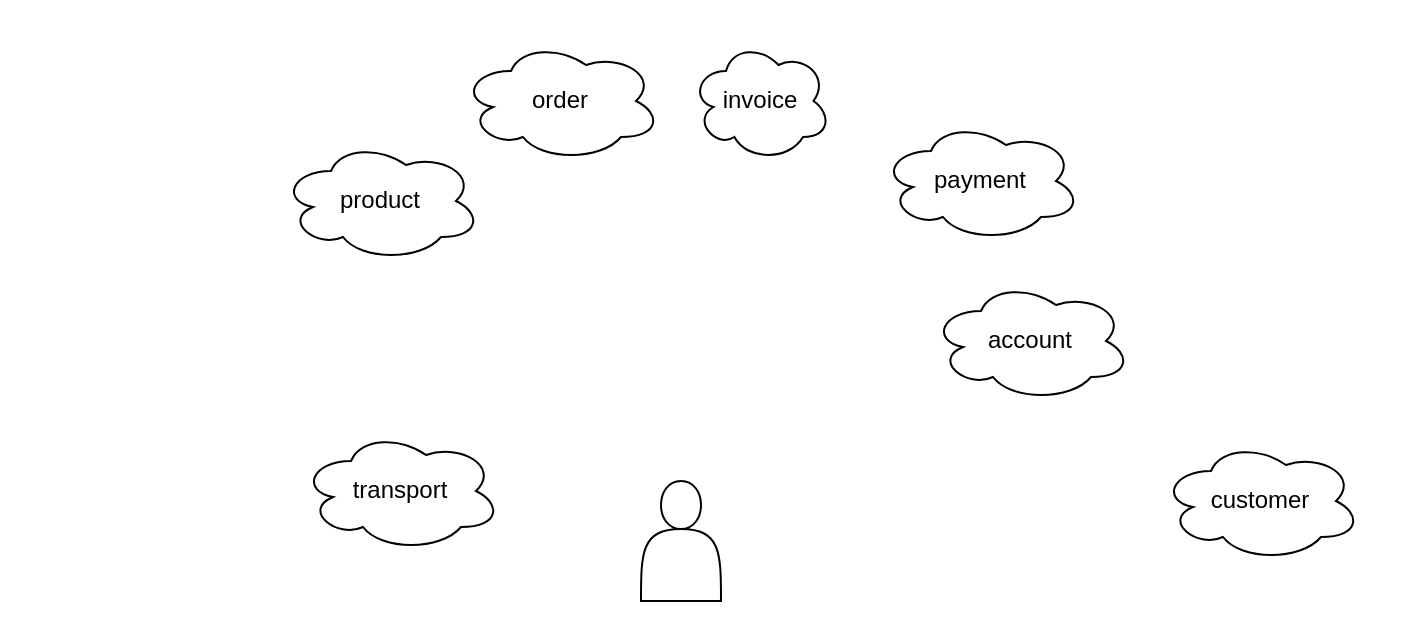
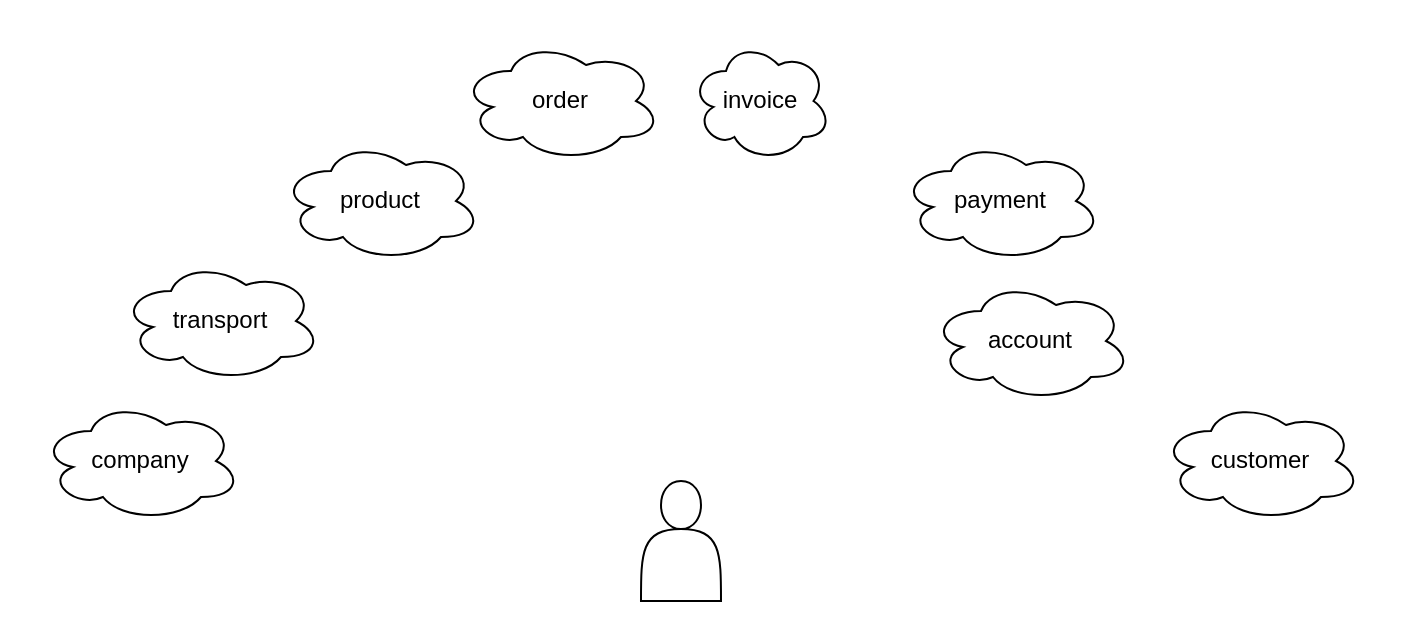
node "payment": moved (981, 181) -> (1001, 201)
node "company": added
node "transport": moved (401, 491) -> (221, 321)
node "customer": moved (1261, 501) -> (1261, 461)
